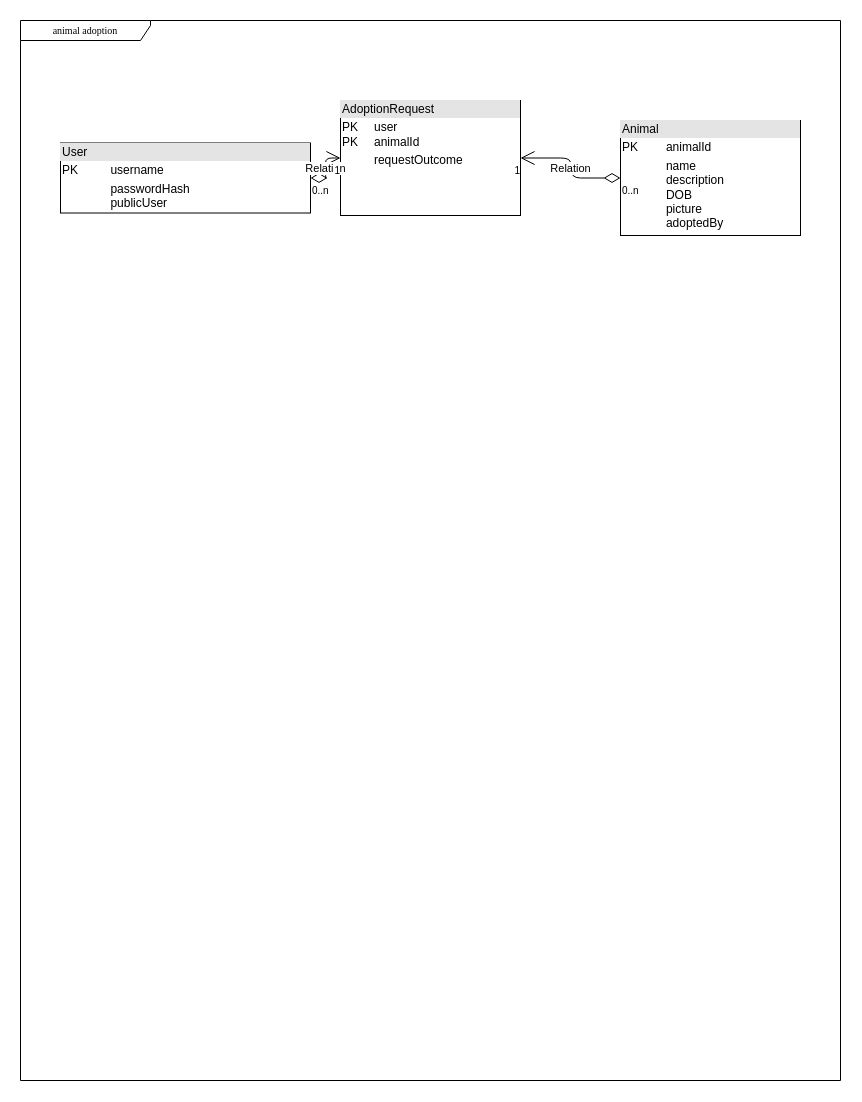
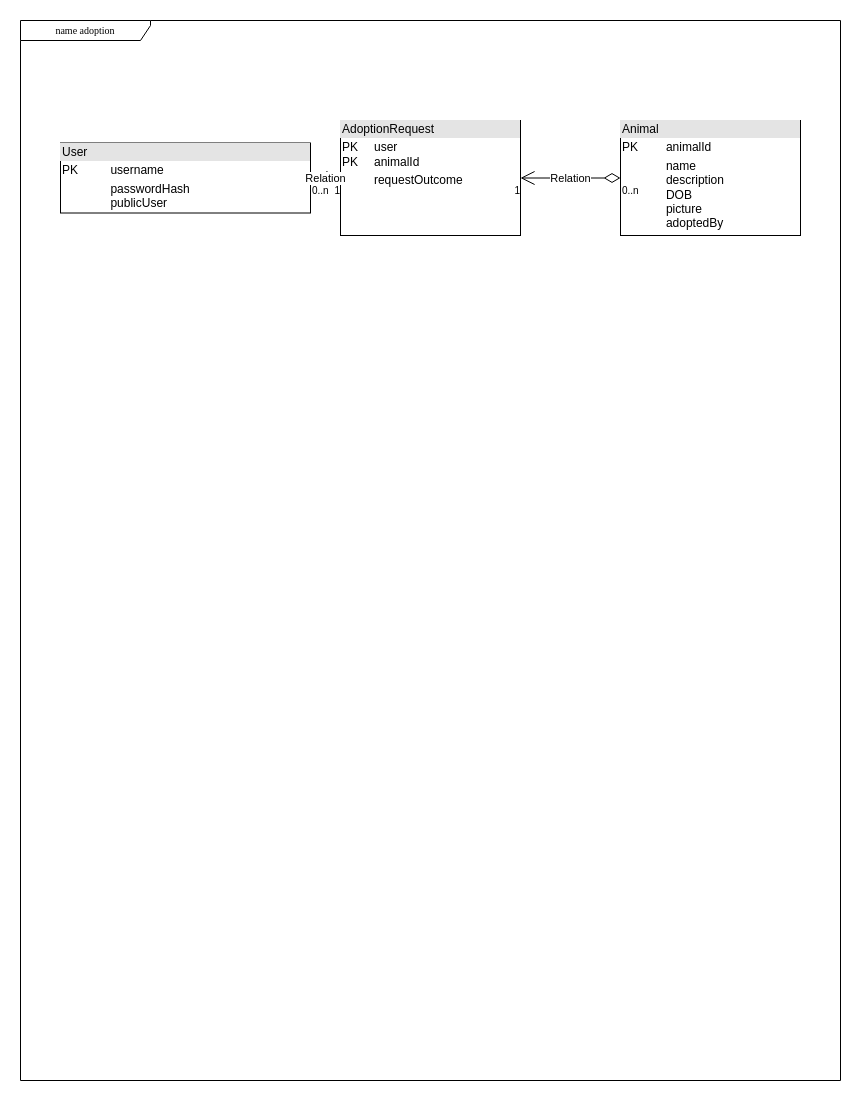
node "animal adoption": label "animal adoption" -> "name adoption"
node "AdoptionRequest PK PK user animalId requestOutcome": moved (431, 158) -> (431, 178)
